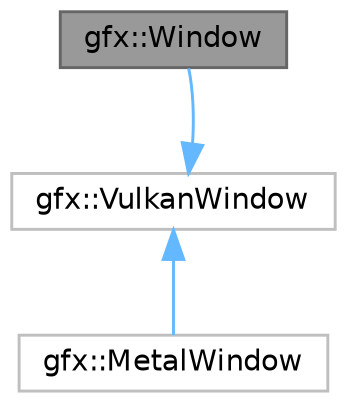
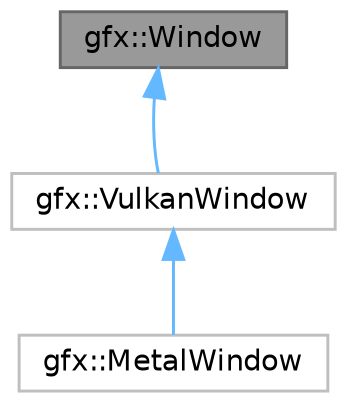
edge "gfx::Window" -> "gfx::VulkanWindow": reversed
